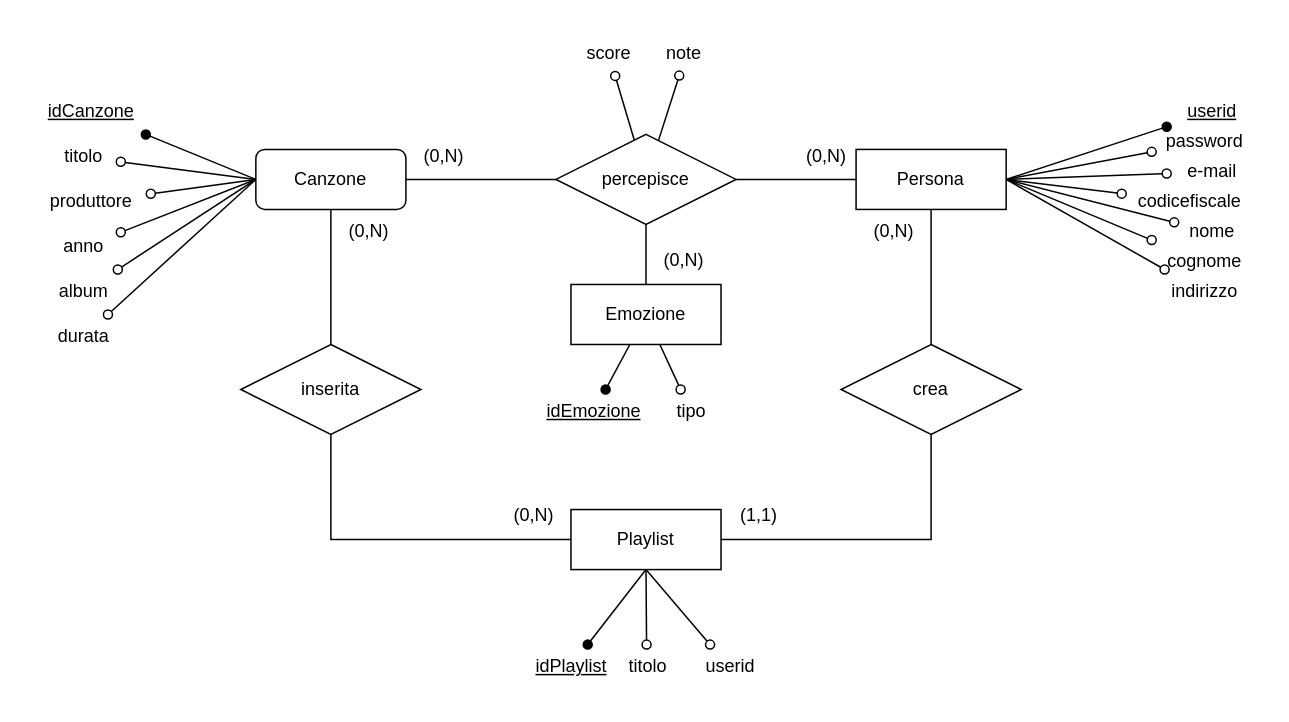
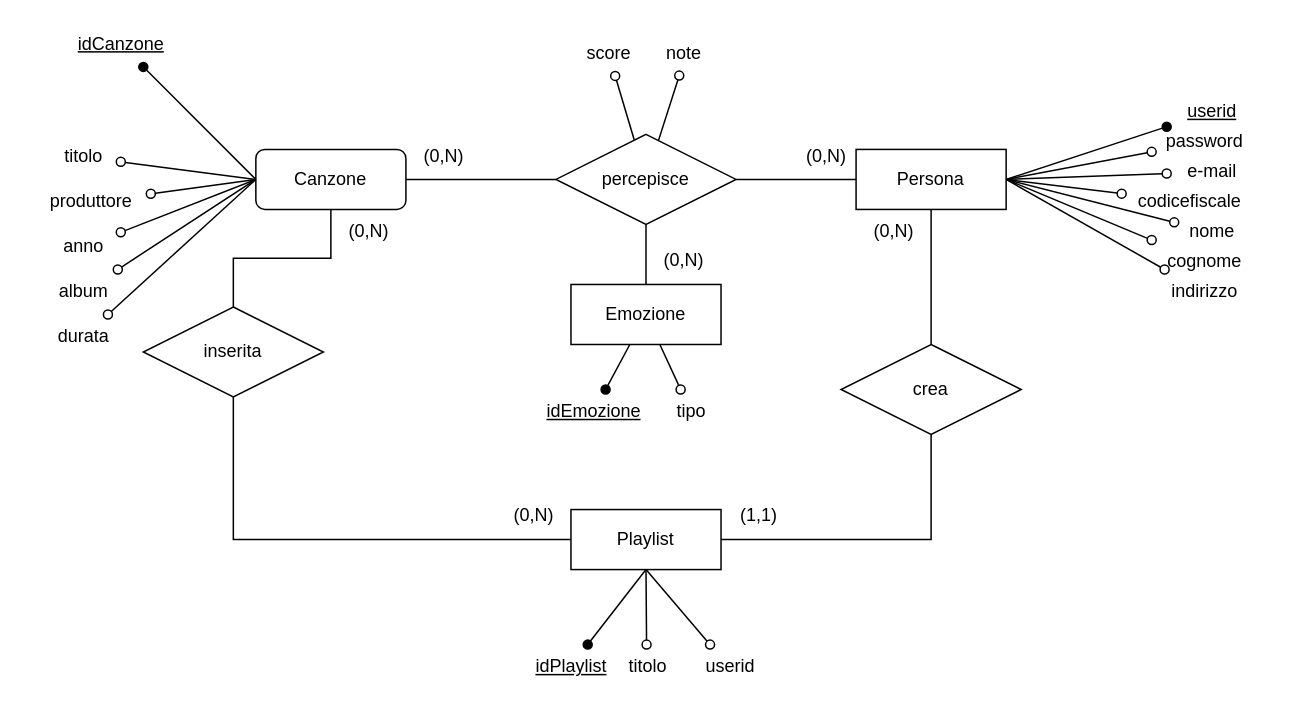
node "idCanzone": moved (91, 112) -> (121, 44)
node "inserita": moved (331, 389) -> (233, 352)
